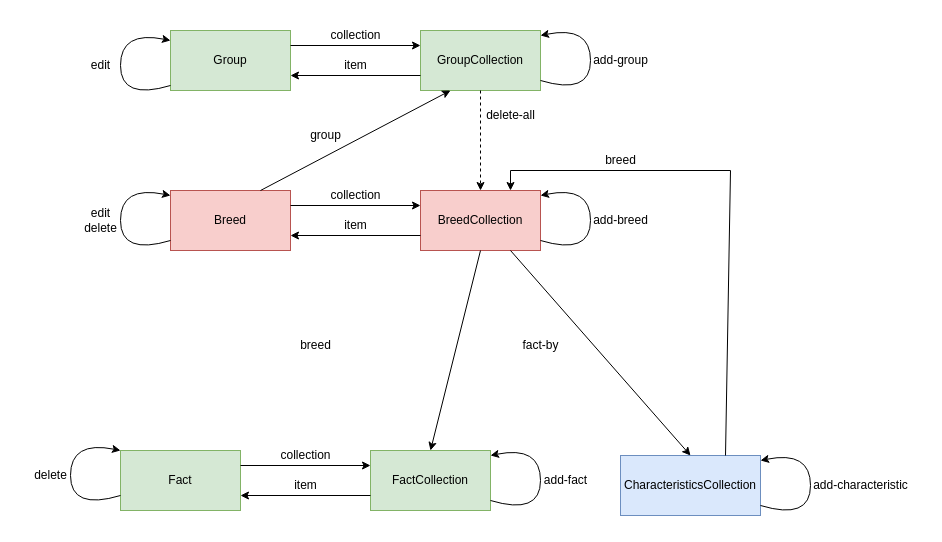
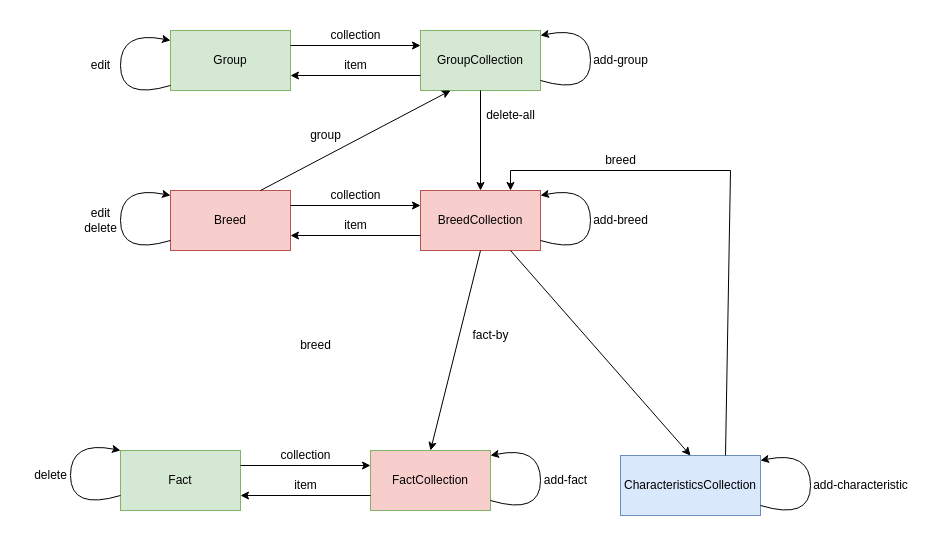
edge "GroupCollection" -> "BreedCollection": style dashed -> solid
node "fact-by": moved (541, 346) -> (491, 336)
node "FactCollection": fillcolor #d5e8d4 -> #f8cecc
